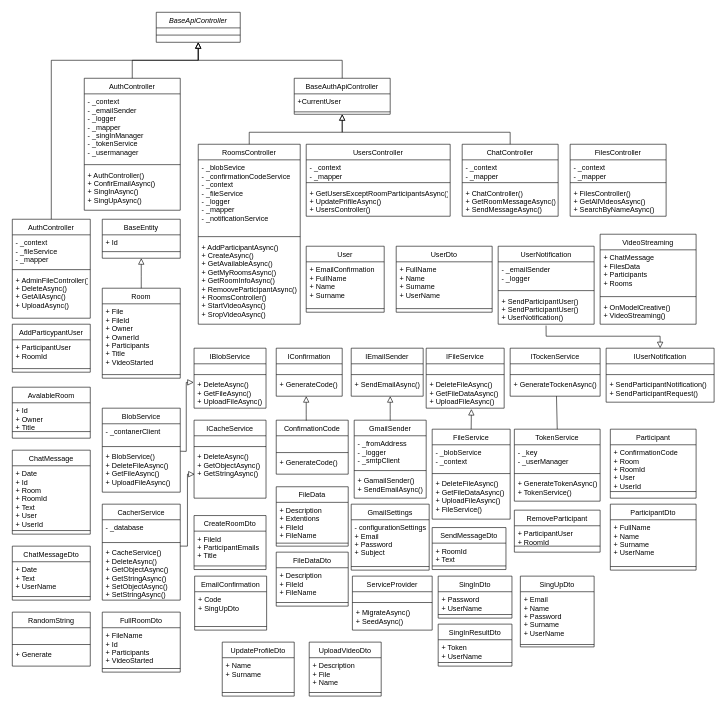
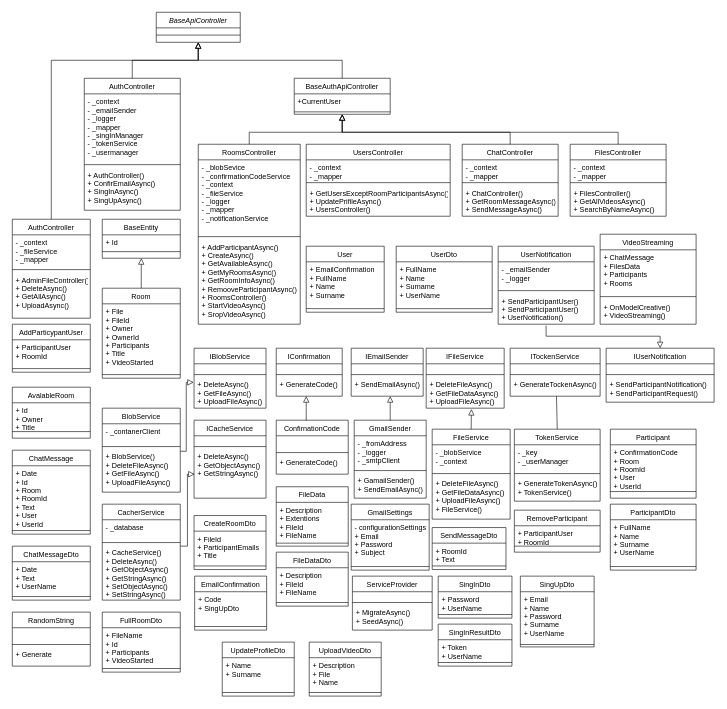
edge "FilesController" -> "BaseAuthApiController": added
